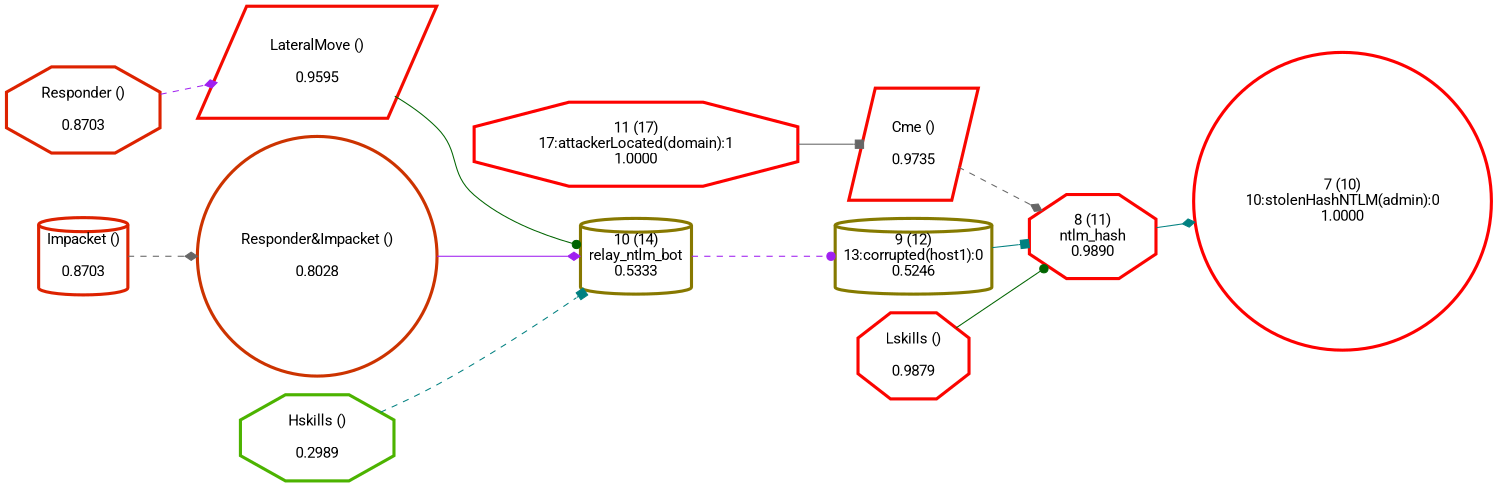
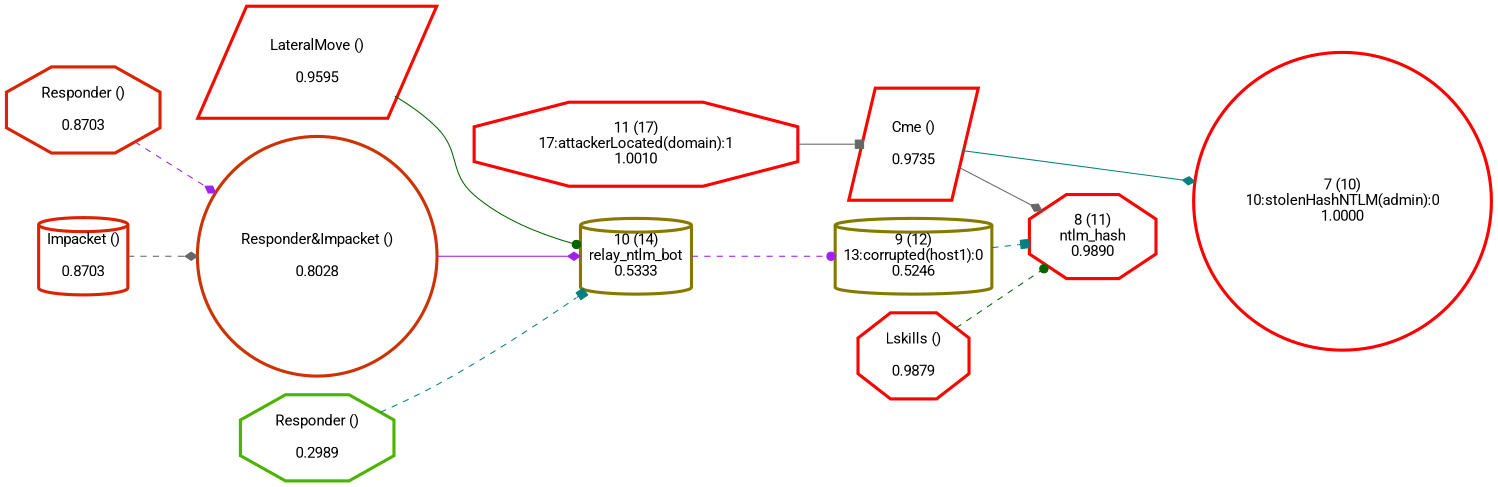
edge "Responder () 0.8703" -> "LateralMove () 0.9595": now "Responder () 0.8703" -> "Responder&Impacket () 0.8028"
node "11 (17) 17:attackerLocated(domain):1 1.0000": label "11 (17) 17:attackerLocated(domain):1 1.0000" -> "11 (17) 17:attackerLocated(domain):1 1.0010"
edge "Cme () 0.9735" -> "8 (11) ntlm_hash 0.9890": style dashed -> solid
edge "8 (11) ntlm_hash 0.9890" -> "7 (10) 10:stolenHashNTLM(admin):0 1.0000": now "Cme () 0.9735" -> "7 (10) 10:stolenHashNTLM(admin):0 1.0000"
edge "9 (12) 13:corrupted(host1):0 0.5246" -> "8 (11) ntlm_hash 0.9890": style solid -> dashed
edge "Lskills () 0.9879" -> "8 (11) ntlm_hash 0.9890": style solid -> dashed
node "Hskills () 0.2989": label "Hskills () 0.2989" -> "Responder () 0.2989"
